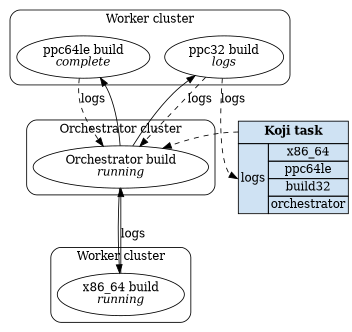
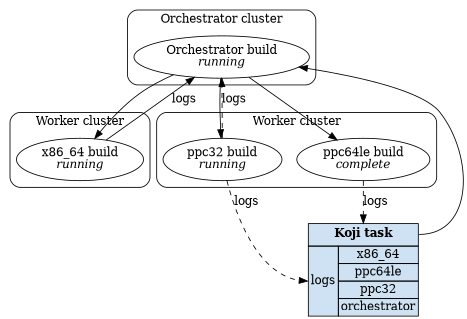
node "ppc32 build": text "logs" -> "running"
edge "ppc64le build" -> "Orchestrator build": now "ppc64le build" -> "Koji task"
edge "Koji task" -> "Orchestrator build": style dashed -> solid
node "Koji task": text "build32" -> "ppc32"
